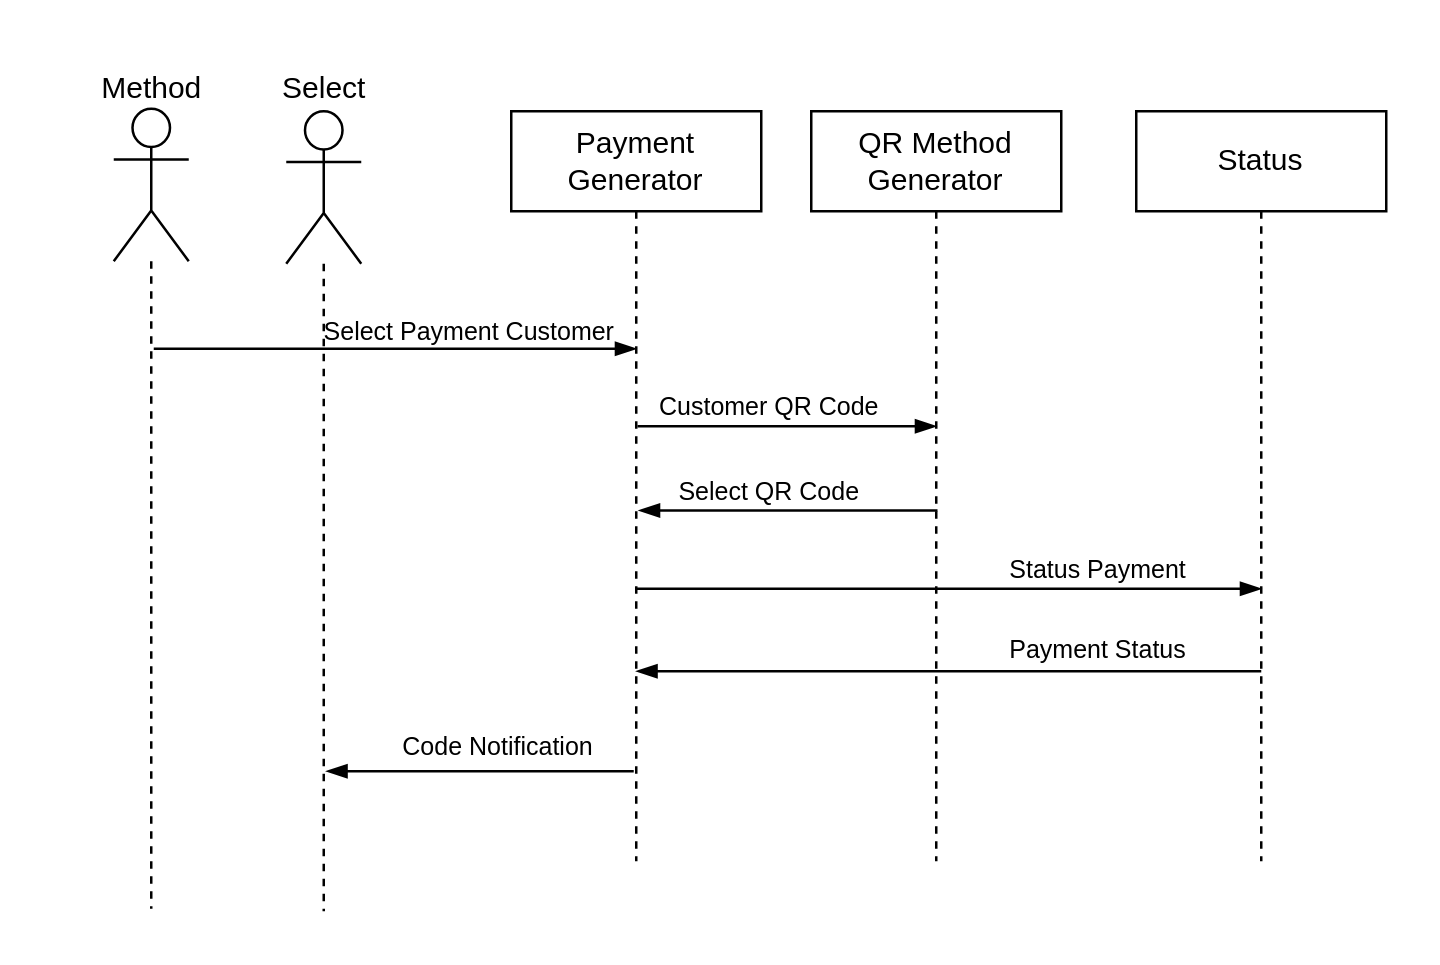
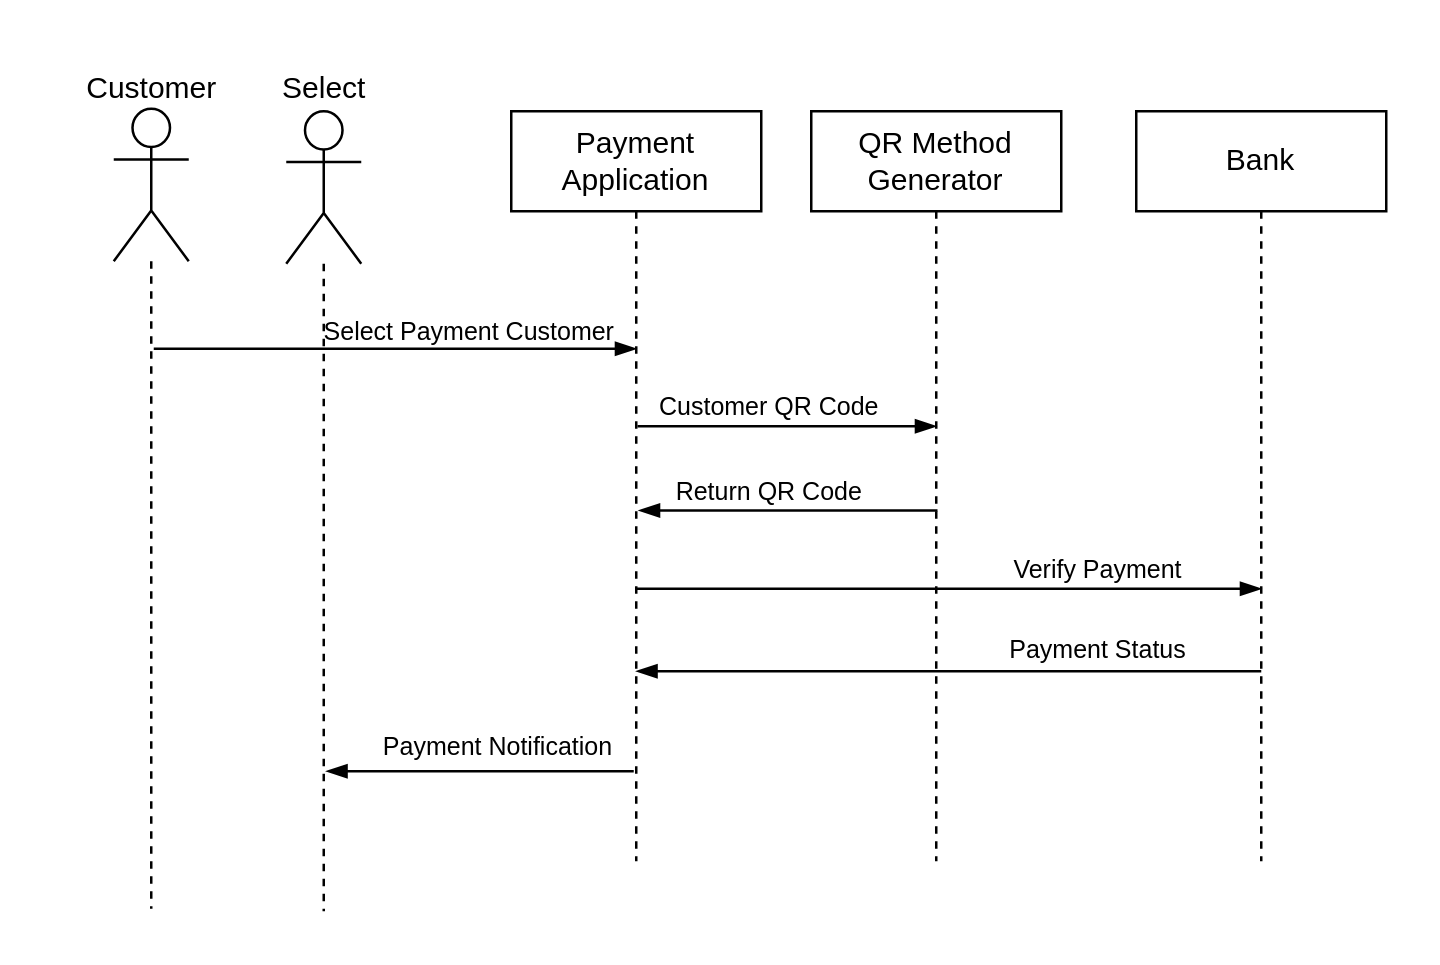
node "Method": label "Method" -> "Customer"
node "Payment Generator": label "Payment Generator" -> "Payment Application"
node "Status": label "Status" -> "Bank"
node "Select QR Code": label "Select QR Code" -> "Return QR Code"
node "Status Payment": label "Status Payment" -> "Verify Payment"
node "Code Notification": label "Code Notification" -> "Payment Notification"
